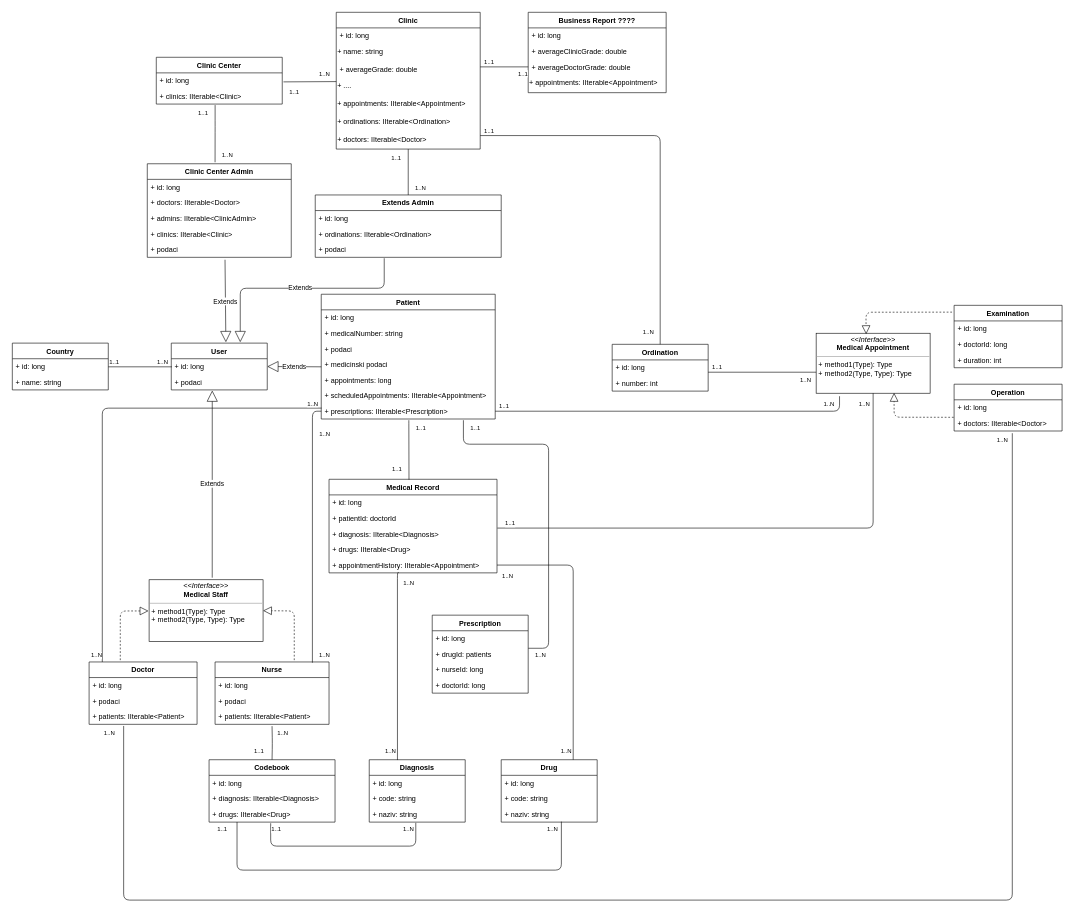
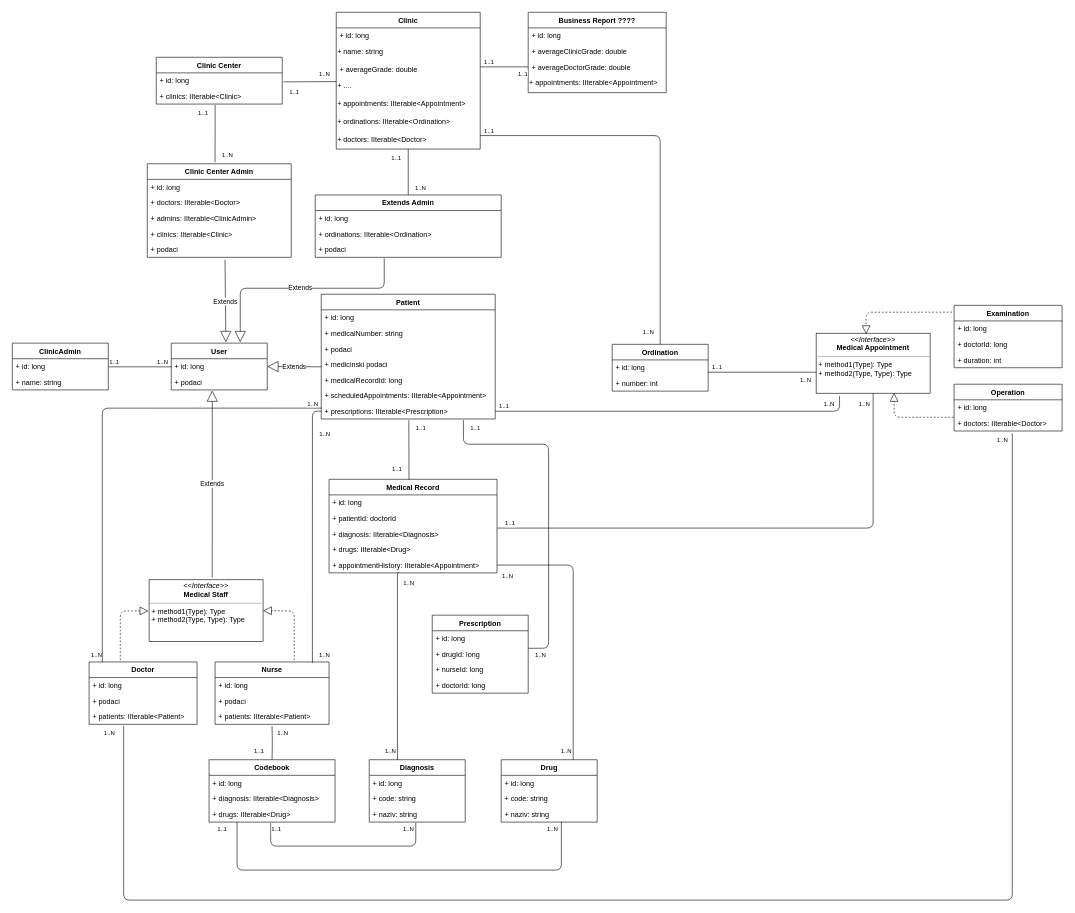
node "Country": label "Country" -> "ClinicAdmin"
node "+ appointments: long": label "+ appointments: long" -> "+ medicalRecordId: long"
node "+ drugId: patients": label "+ drugId: patients" -> "+ drugId: long"
